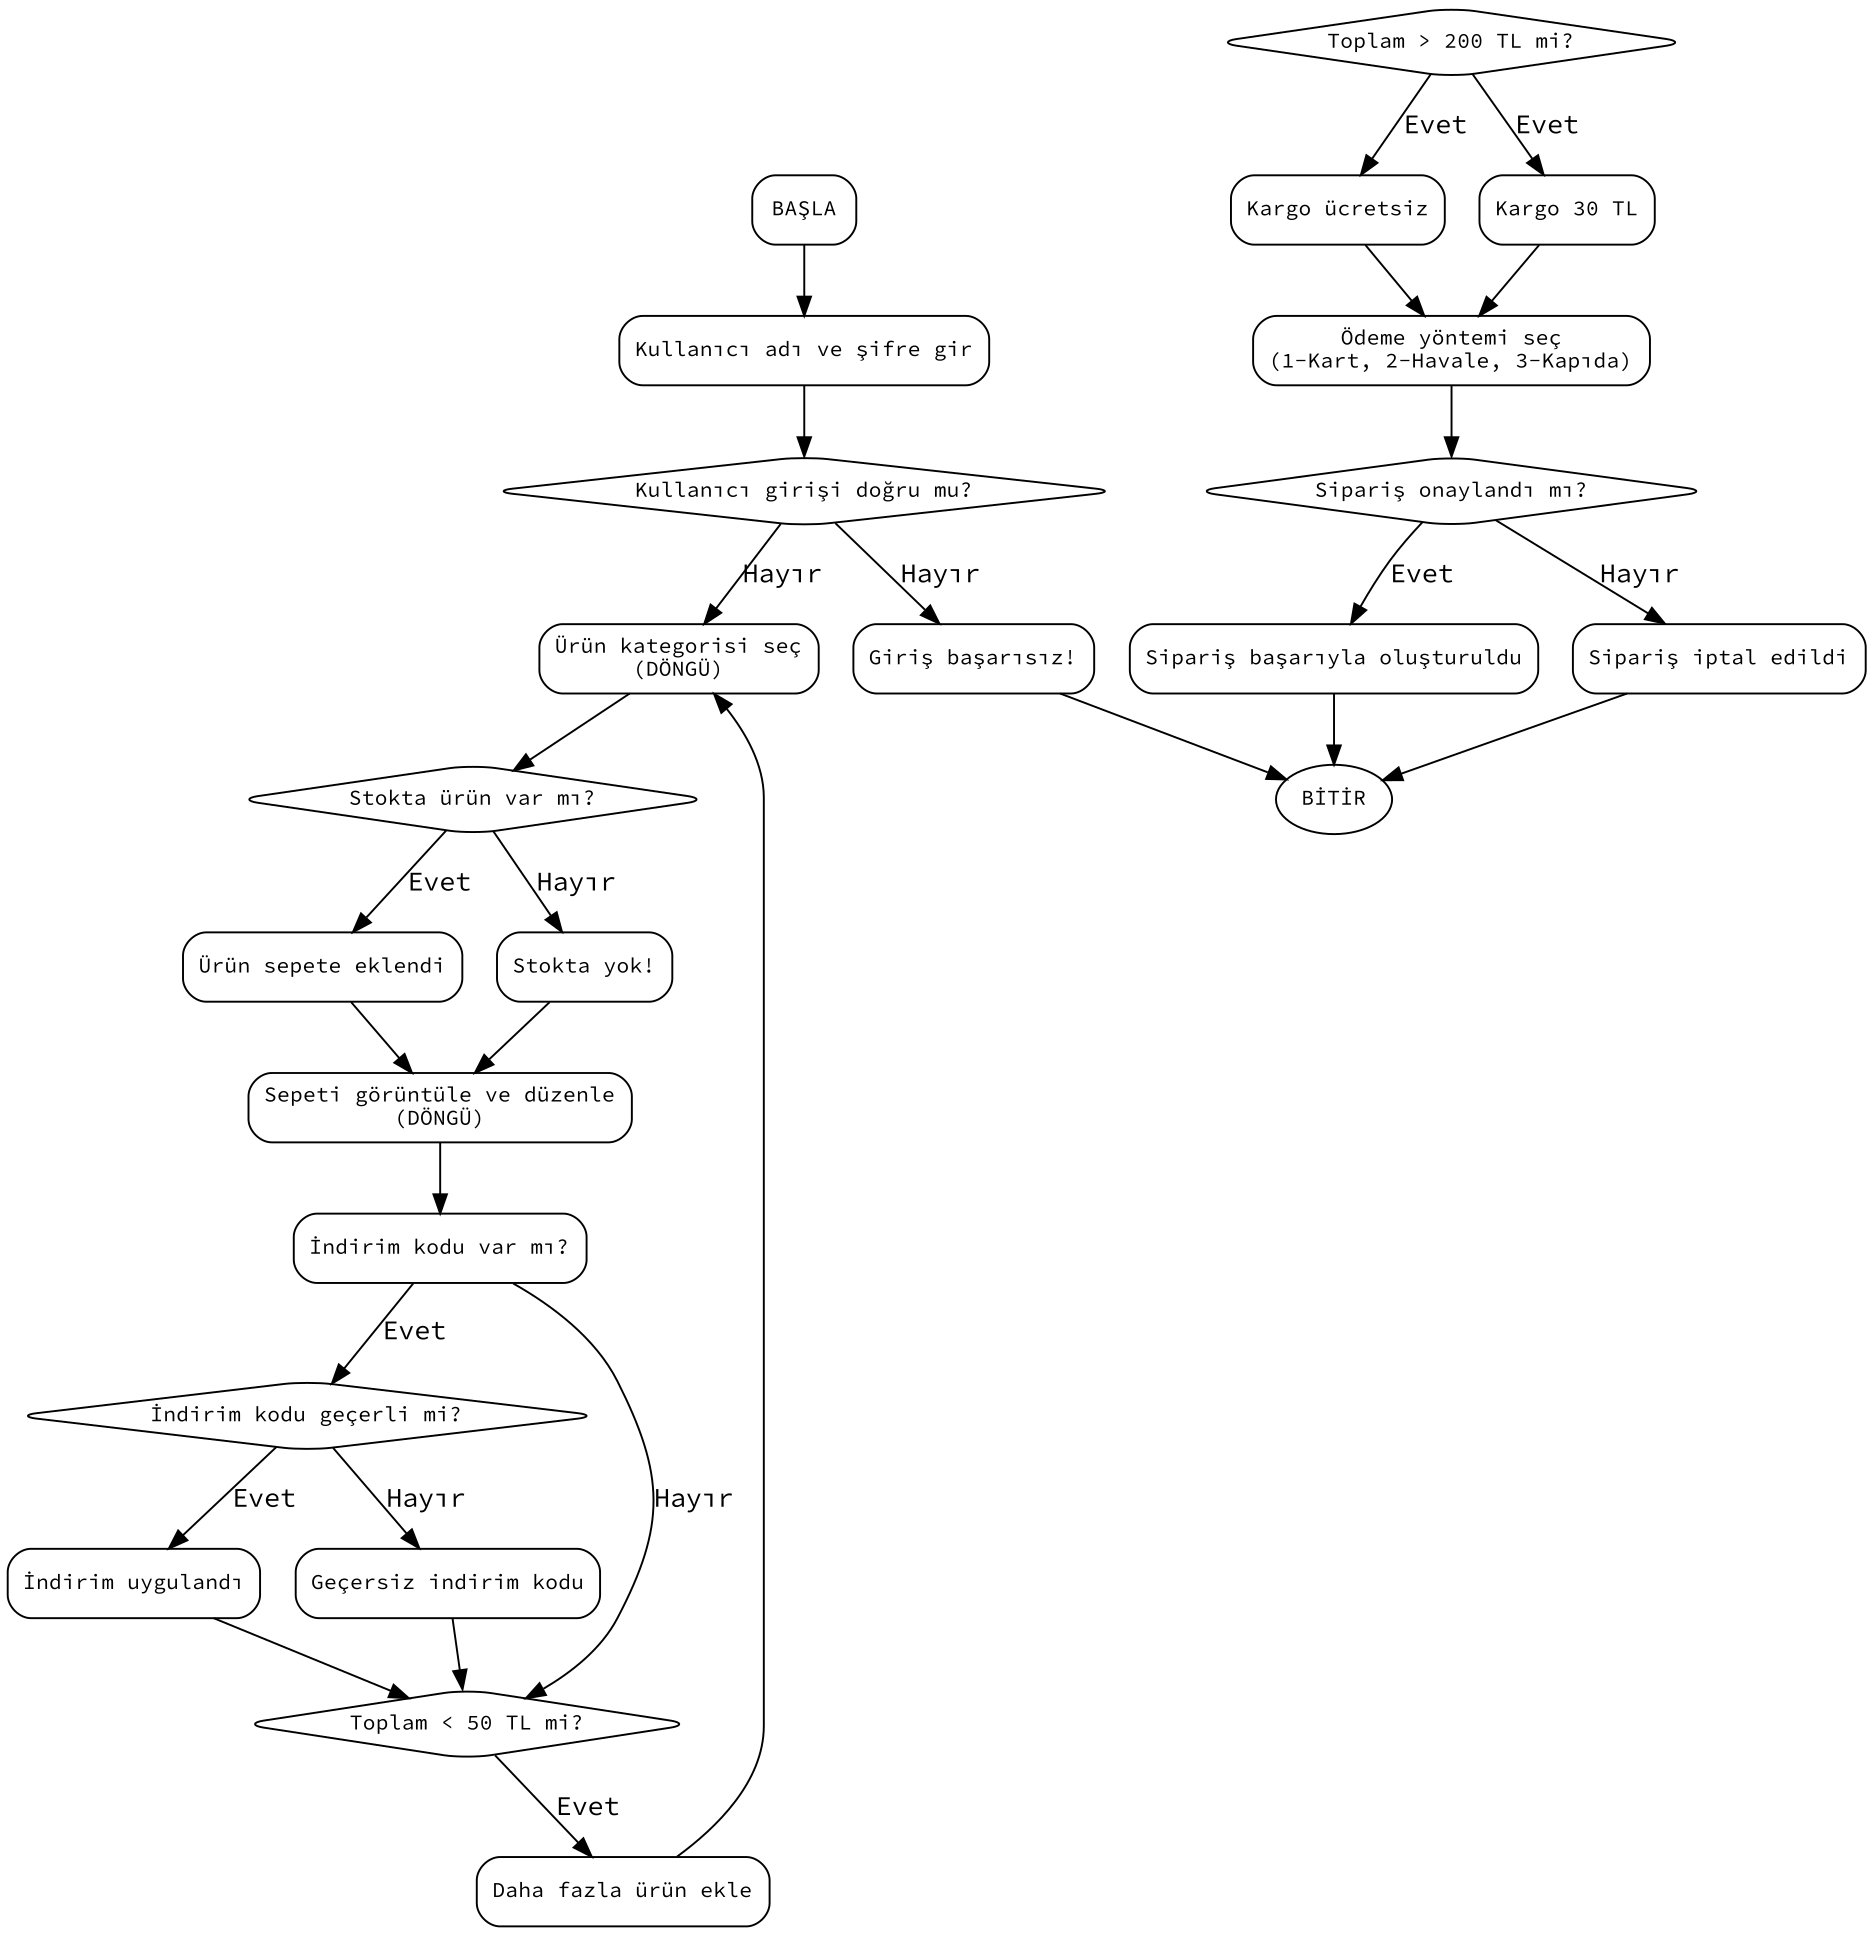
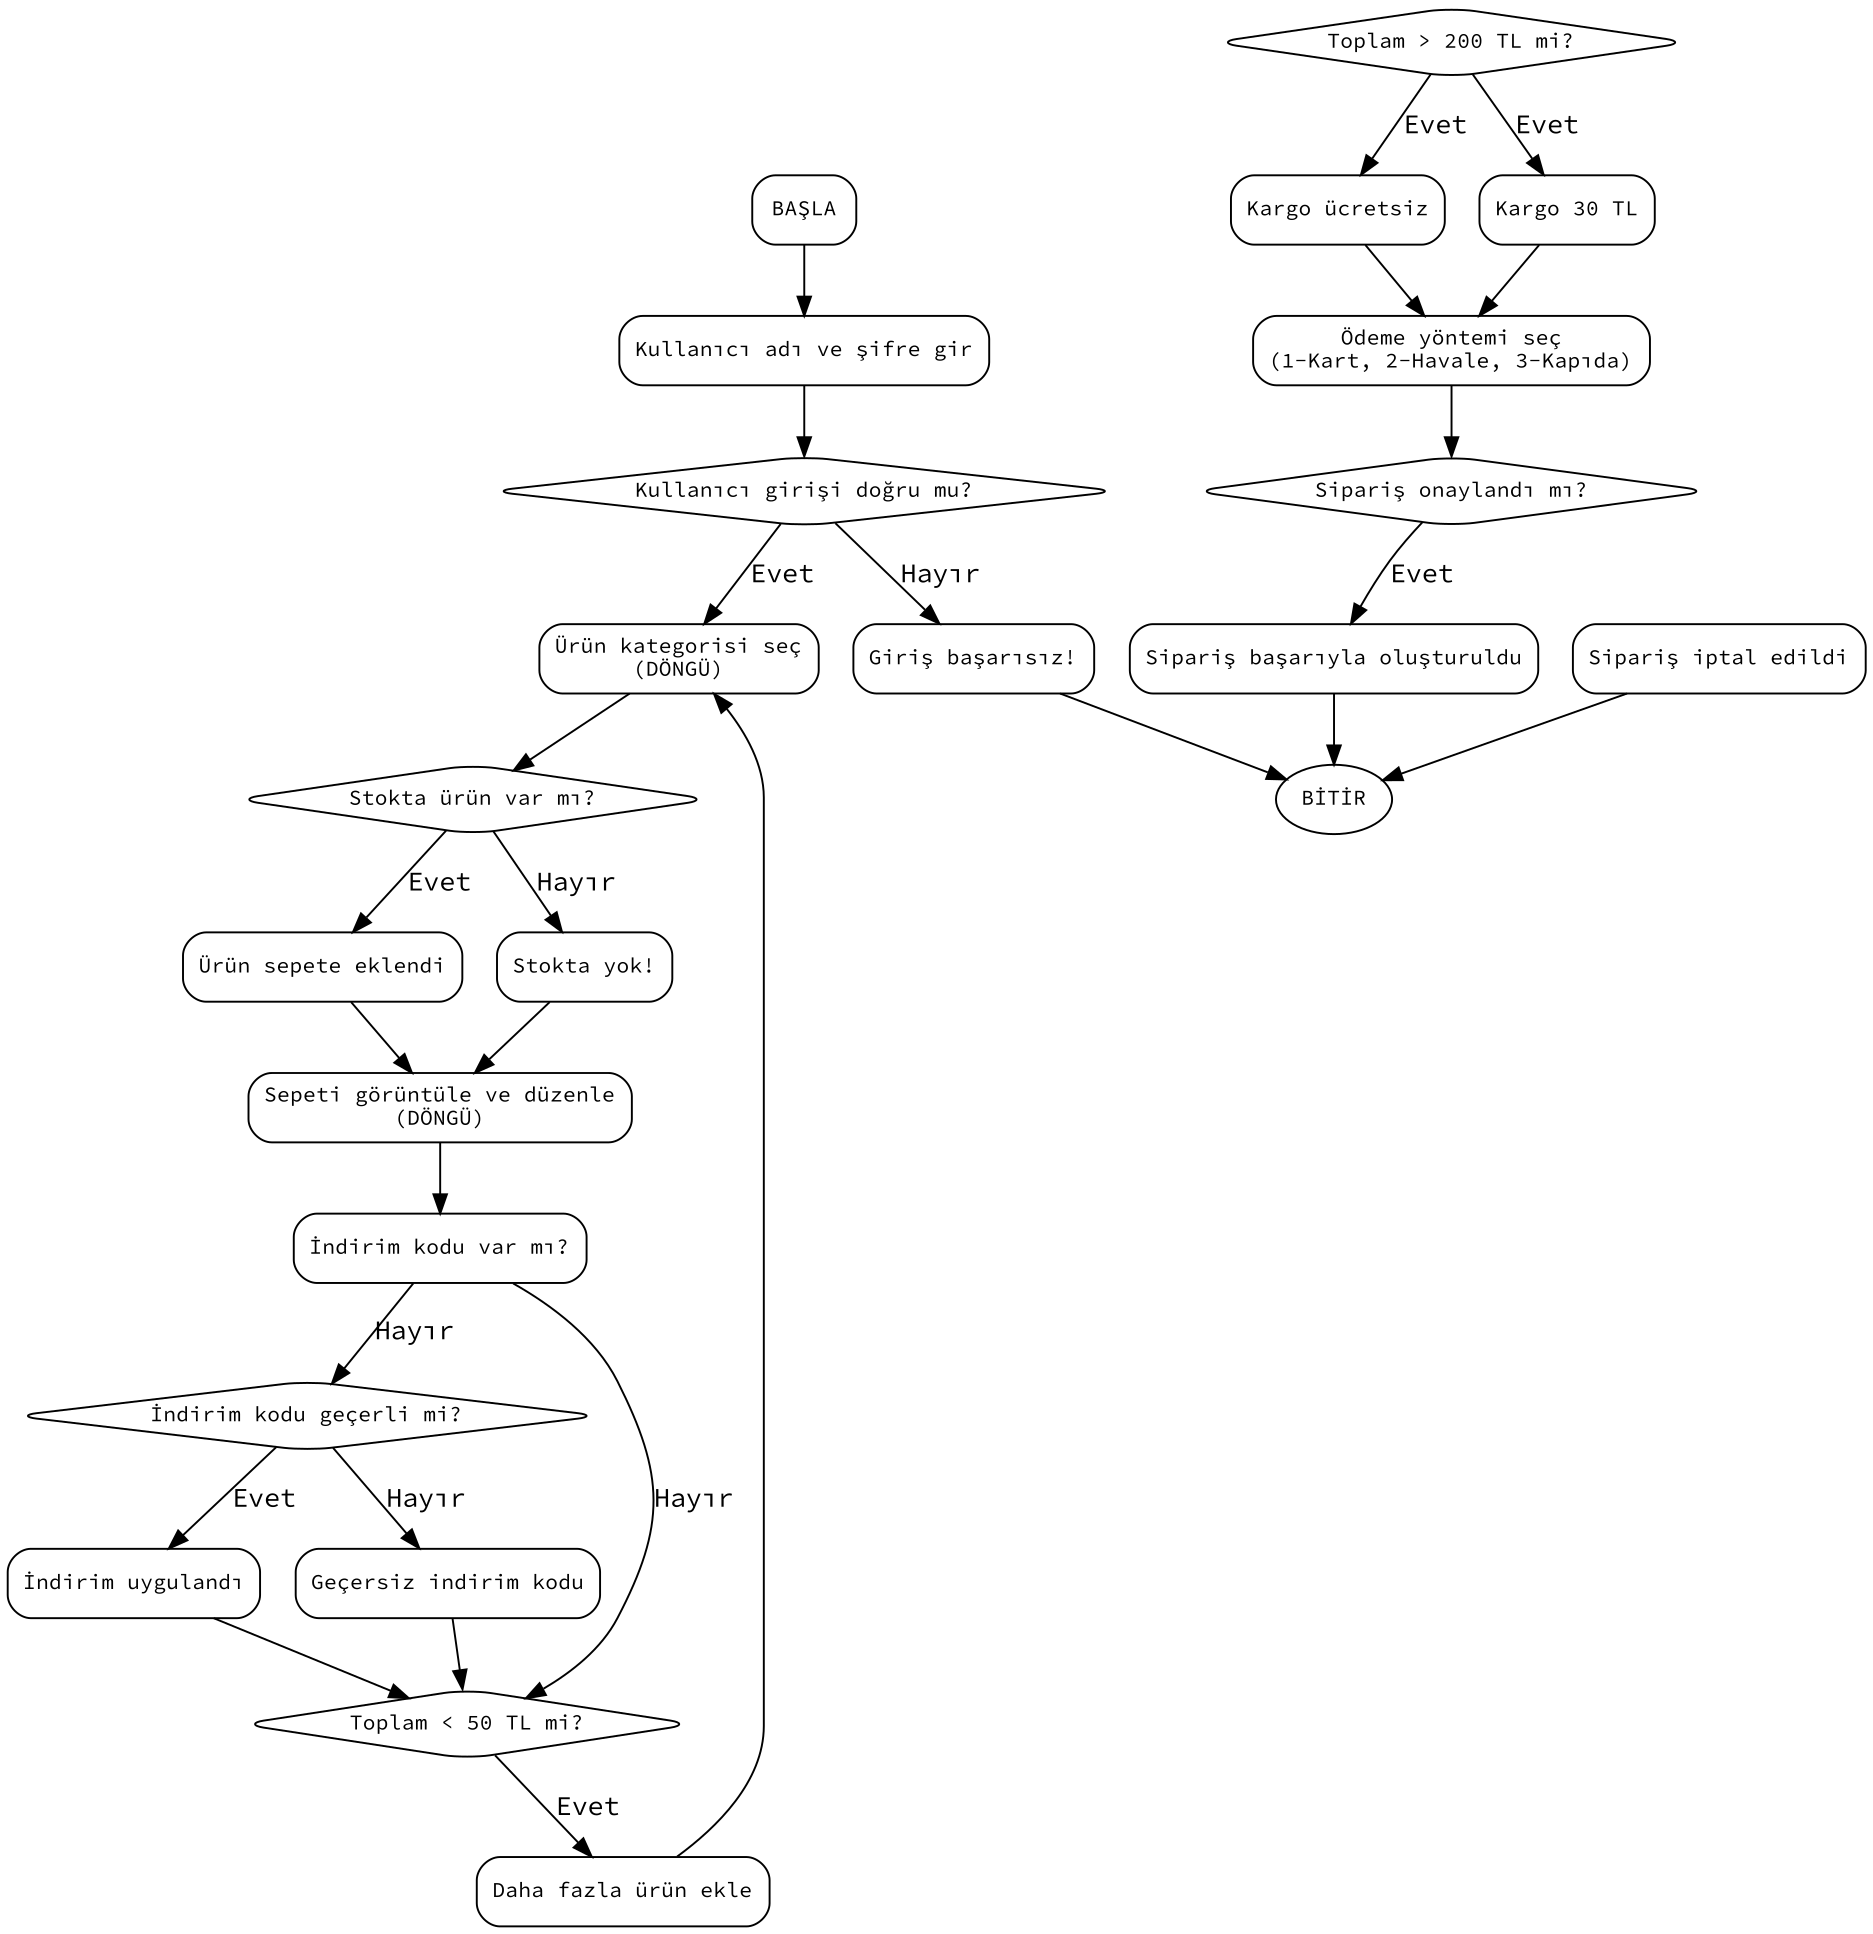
edge "Sipariş onaylandı mı?" -> "Sipariş iptal edildi": removed, label "Hayır"
edge "Kullanıcı girişi doğru mu?" -> "Ürün kategorisi seç (DÖNGÜ)": label "Hayır" -> "Evet"
edge "İndirim kodu var mı?" -> "İndirim kodu geçerli mi?": label "Evet" -> "Hayır"
